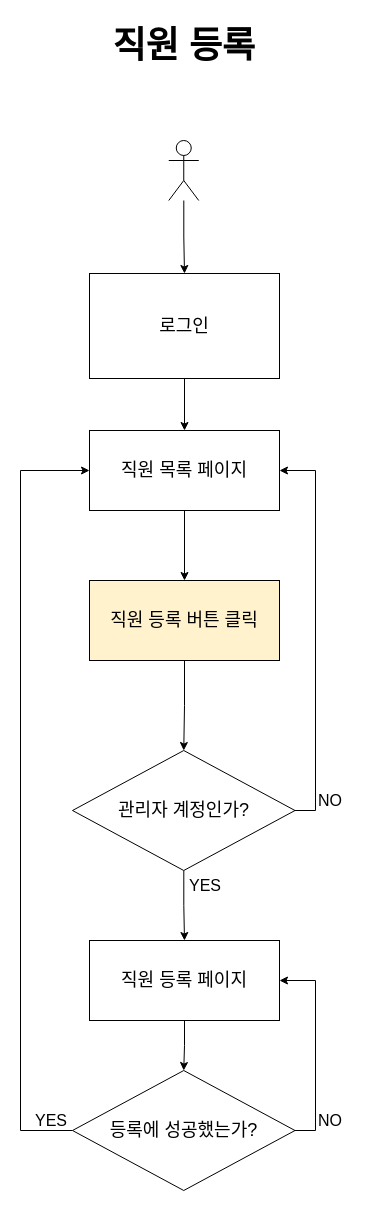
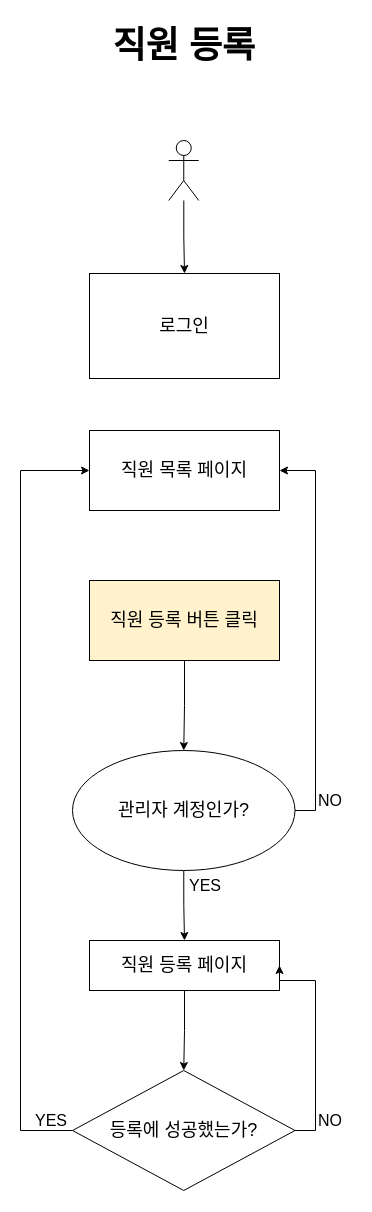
edge "로그인" -> "직원 목록 페이지": removed
edge "직원 목록 페이지" -> "직원 등록 버튼 클릭": removed
node "관리자 계정인가?": shape diamond -> ellipse
node "직원 등록 페이지": size 190x80 -> 190x50
